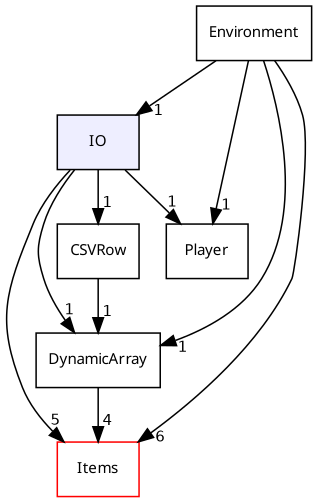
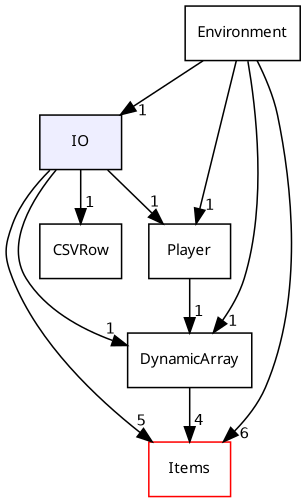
edge "CSVRow" -> "DynamicArray": now "Player" -> "DynamicArray"
